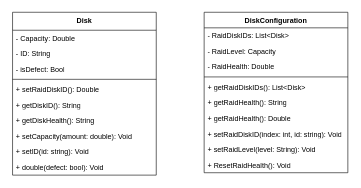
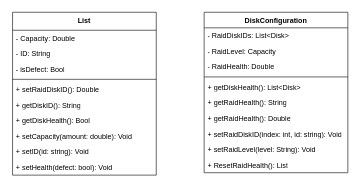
node "Disk": label "Disk" -> "List"
node "+ getRaidDiskIDs(): List<Disk>": label "+ getRaidDiskIDs(): List<Disk>" -> "+ getDiskHealth(): List<Disk>"
node "+ getDiskHealth(): String": label "+ getDiskHealth(): String" -> "+ getDiskHealth(): Bool"
node "+ ResetRaidHealth(): Void": label "+ ResetRaidHealth(): Void" -> "+ ResetRaidHealth(): List"
node "+ double(defect: bool): Void": label "+ double(defect: bool): Void" -> "+ setHealth(defect: bool): Void"
